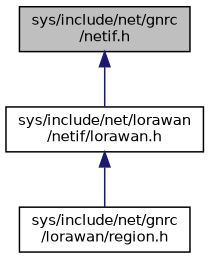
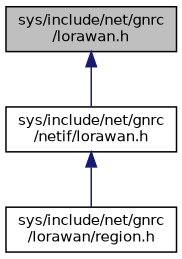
node "sys/include/net/gnrc /netif.h": label "sys/include/net/gnrc /netif.h" -> "sys/include/net/gnrc /lorawan.h"
node "sys/include/net/lorawan /netif/lorawan.h": label "sys/include/net/lorawan /netif/lorawan.h" -> "sys/include/net/gnrc /netif/lorawan.h"
